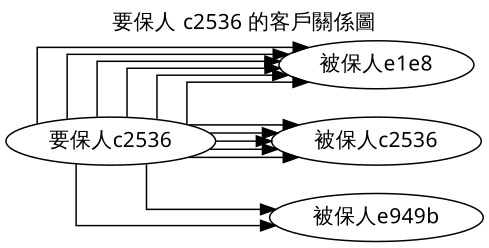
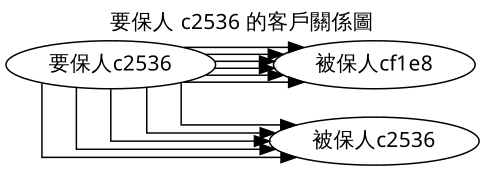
node "被保人e1e8": label "被保人e1e8" -> "被保人cf1e8"
node "被保人e949b": removed
